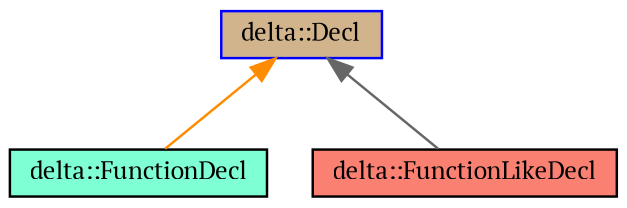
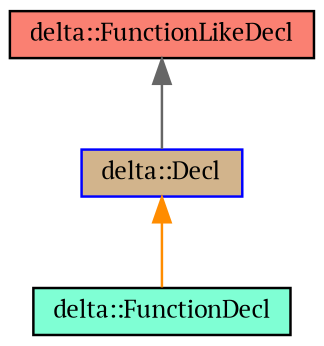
edge "delta::FunctionLikeDecl" -> "delta::Decl": reversed
